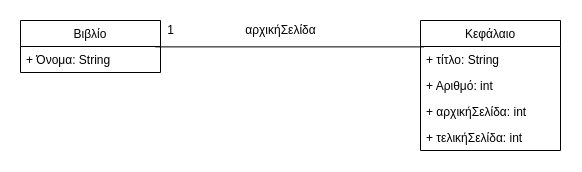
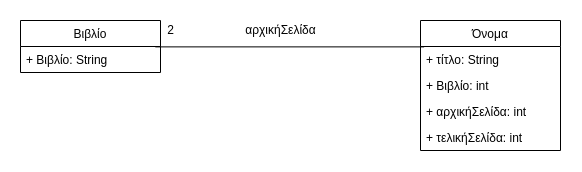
node "1": label "1" -> "2"
node "Κεφάλαιο": label "Κεφάλαιο" -> "Όνομα"
node "+ Όνομα: String": label "+ Όνομα: String" -> "+ Βιβλίο: String"
node "+ Αριθμό: int": label "+ Αριθμό: int" -> "+ Βιβλίο: int"
